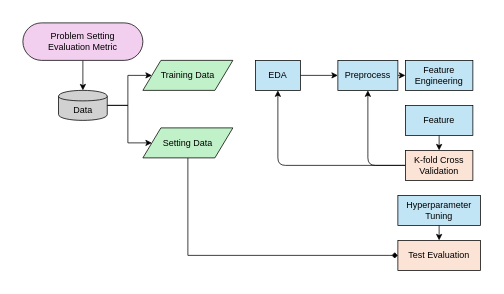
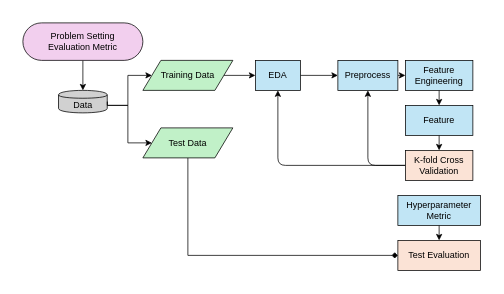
edge "Training Data" -> "EDA": added
edge "Feature Engineering" -> "Feature": added
node "Data": size 49x30 -> 49x23
node "Setting Data": label "Setting Data" -> "Test Data"
node "Hyperparameter Tuning": label "Hyperparameter Tuning" -> "Hyperparameter Metric"
